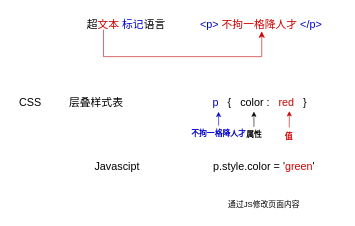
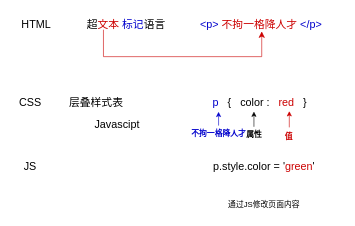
node "HTML": added
node "JS": added
node "Javascipt": moved (117, 167) -> (117, 125)
